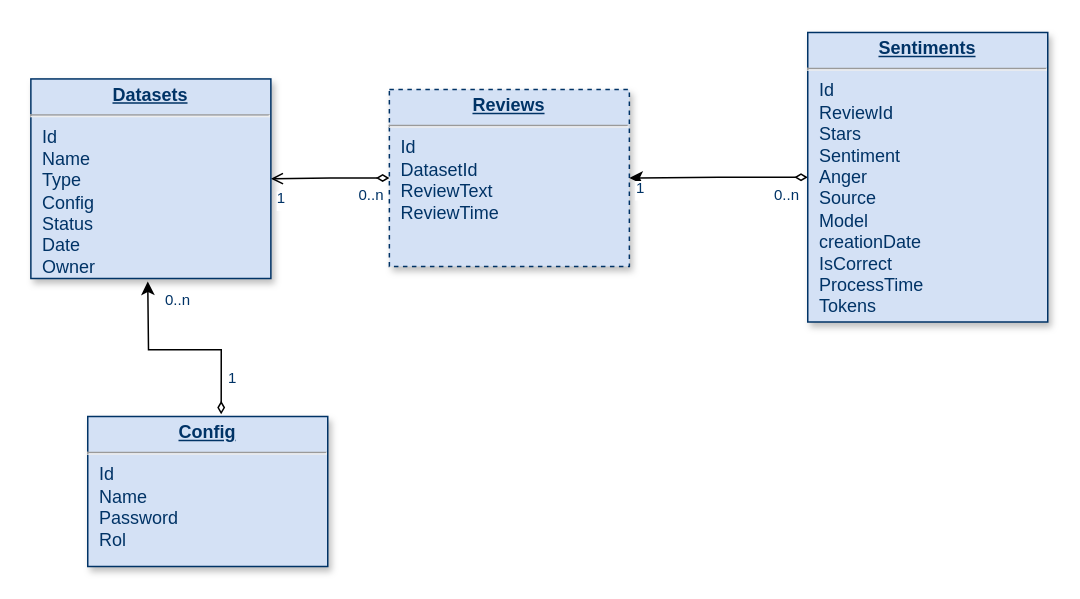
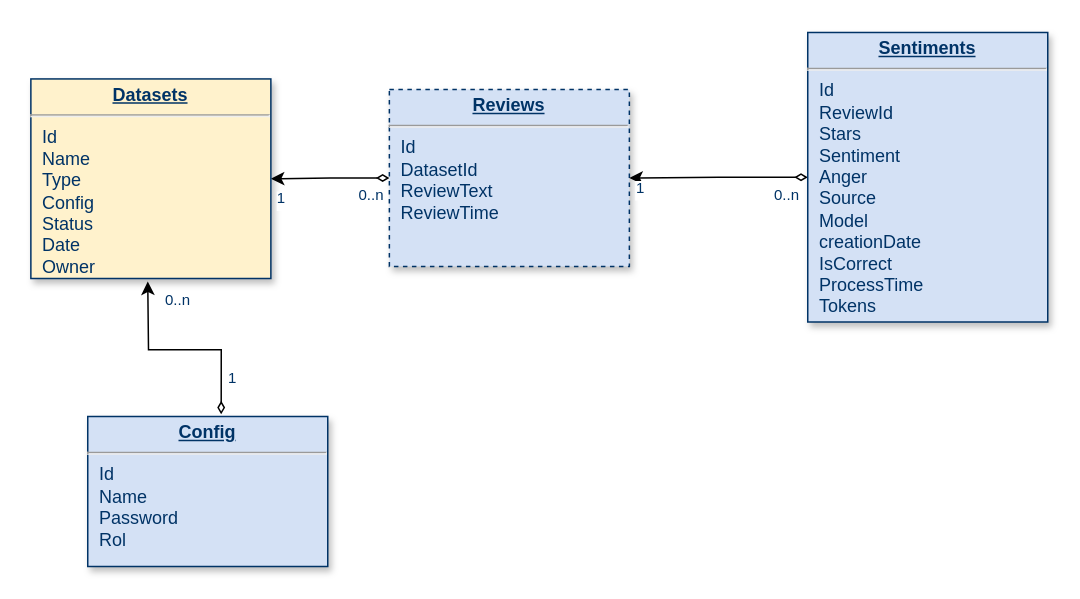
node "Datasets Id Name Type Config Status Date Owner": fillcolor #d4e1f5 -> #fff2cc
edge "Reviews Id DatasetId ReviewText ReviewTime" -- "Datasets Id Name Type Config Status Date Owner": arrowhead open -> classic
